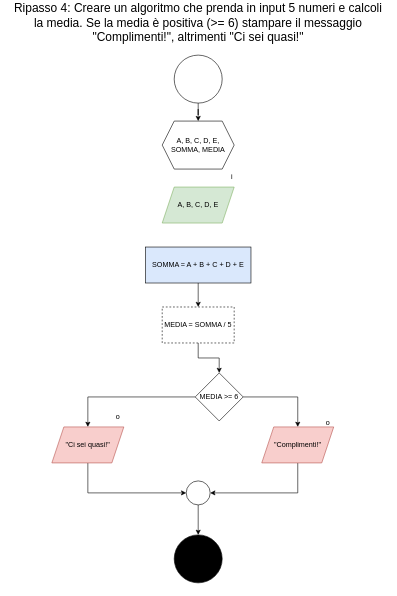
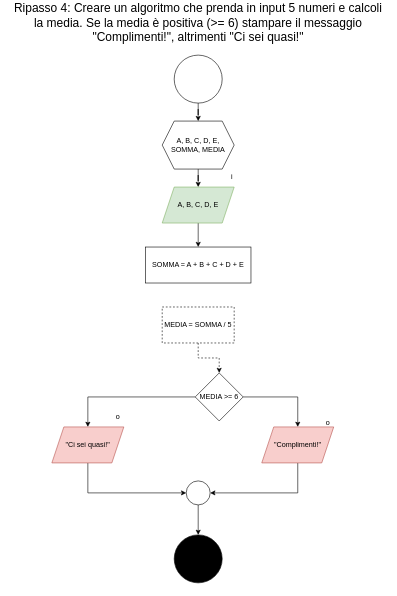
edge "A, B, C, D, E, SOMMA, MEDIA" -> "A, B, C, D, E": added
edge "A, B, C, D, E" -> "SOMMA = A + B + C + D + E": added
node "SOMMA = A + B + C + D + E": fillcolor #dae8fc -> #ffffff
edge "SOMMA = A + B + C + D + E" -> "MEDIA = SOMMA / 5": removed
edge "MEDIA = SOMMA / 5" -> "MEDIA >= 6": style solid -> dashed
